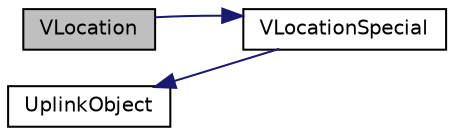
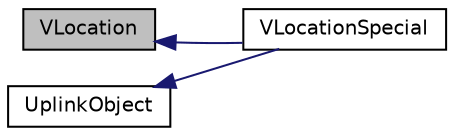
edge "VLocation" -> "VLocationSpecial": reversed
